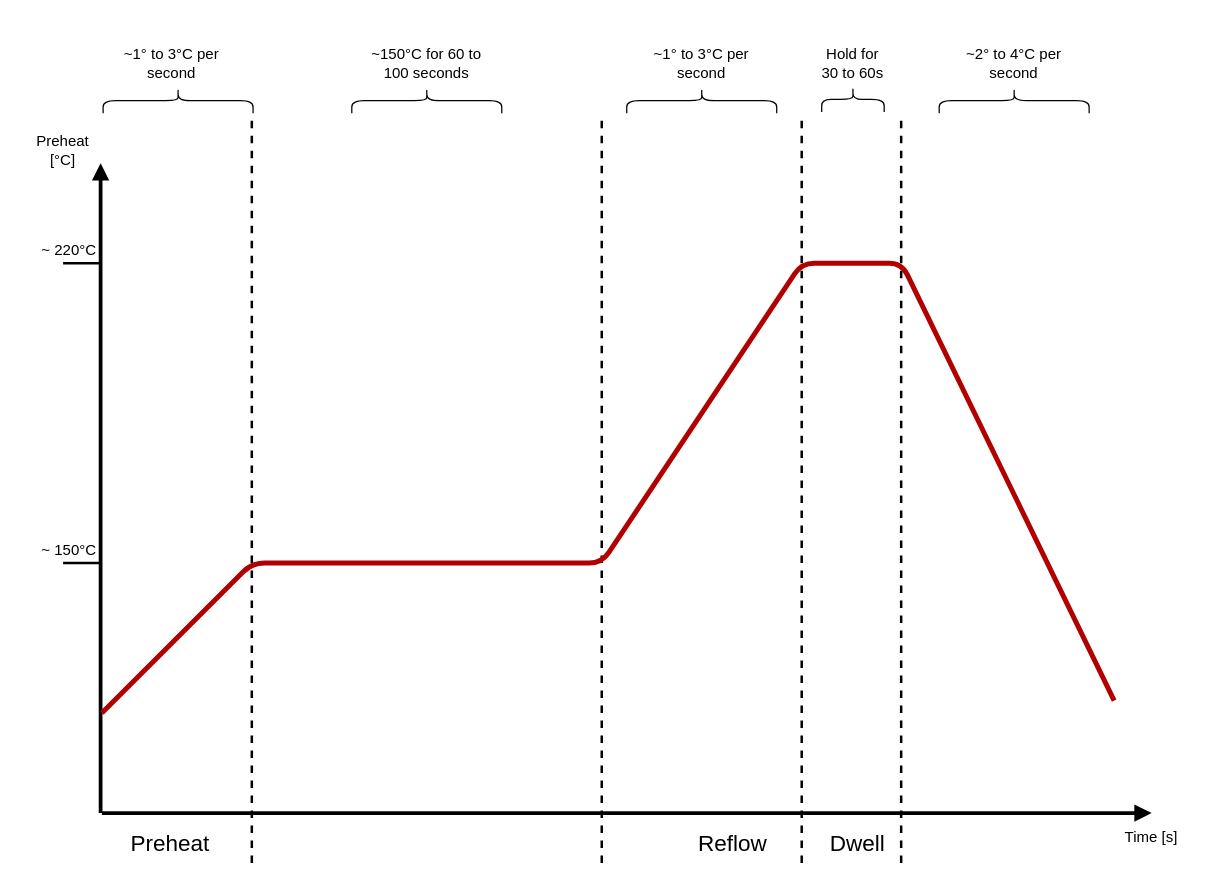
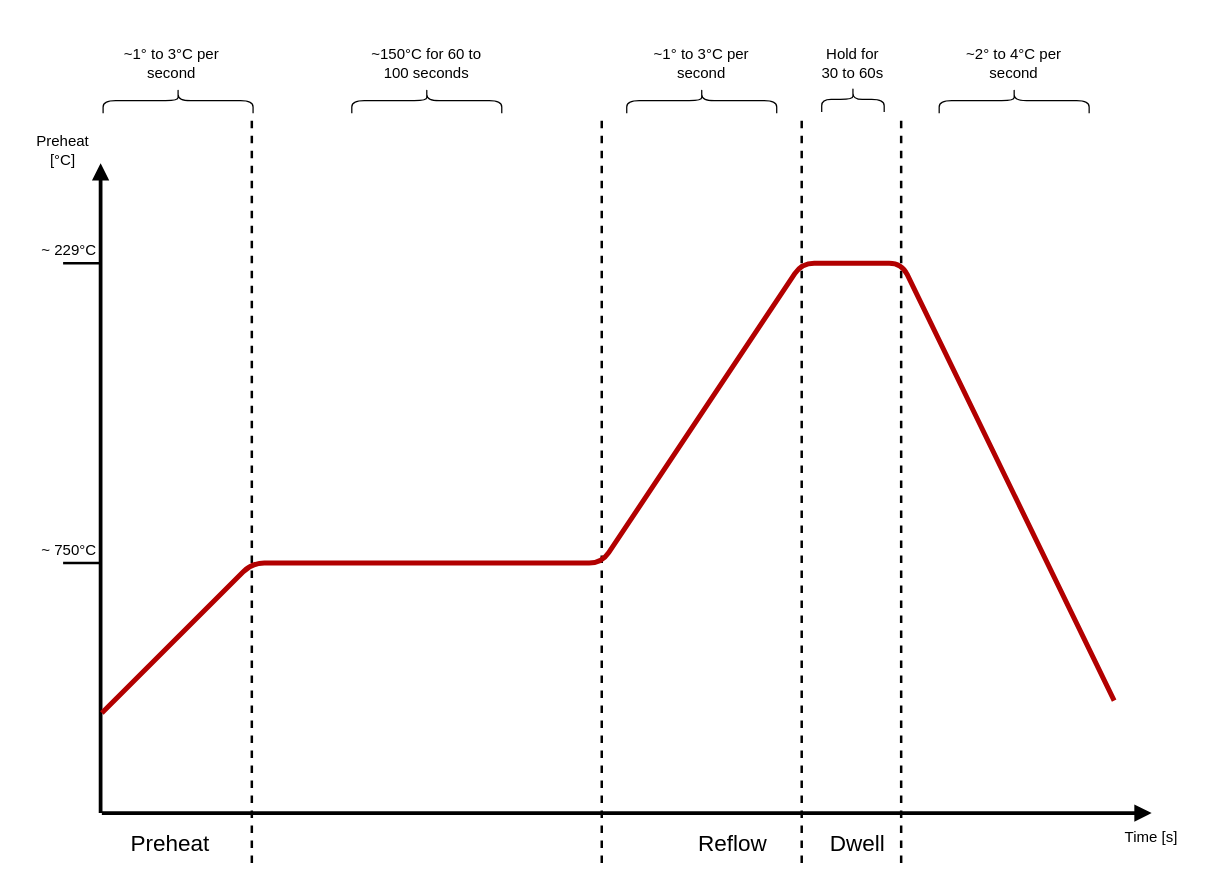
node "~ 220°C": label "~ 220°C" -> "~ 229°C"
node "~ 150°C": label "~ 150°C" -> "~ 750°C"
